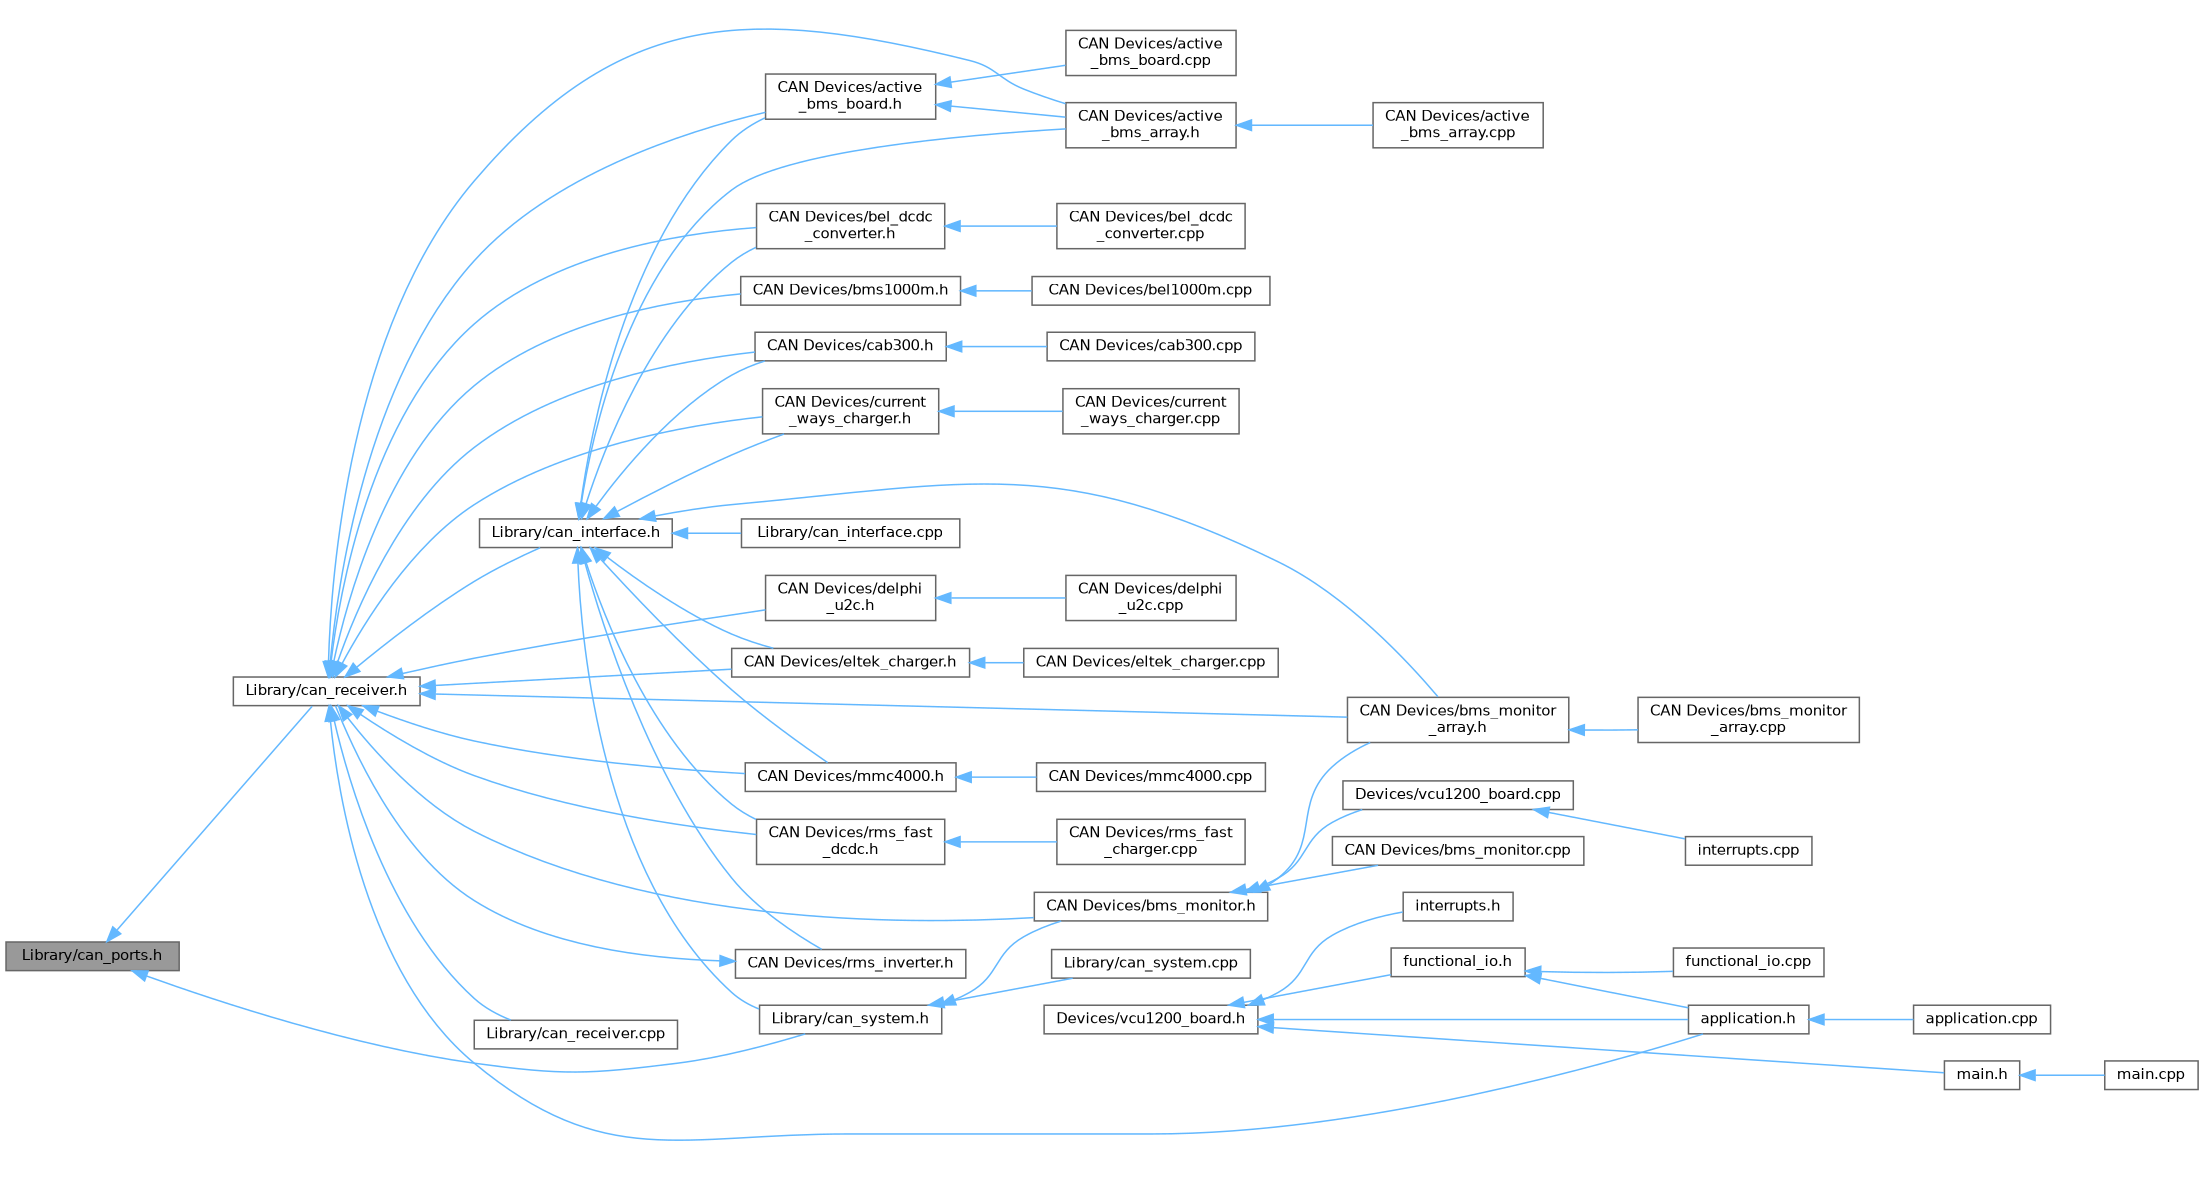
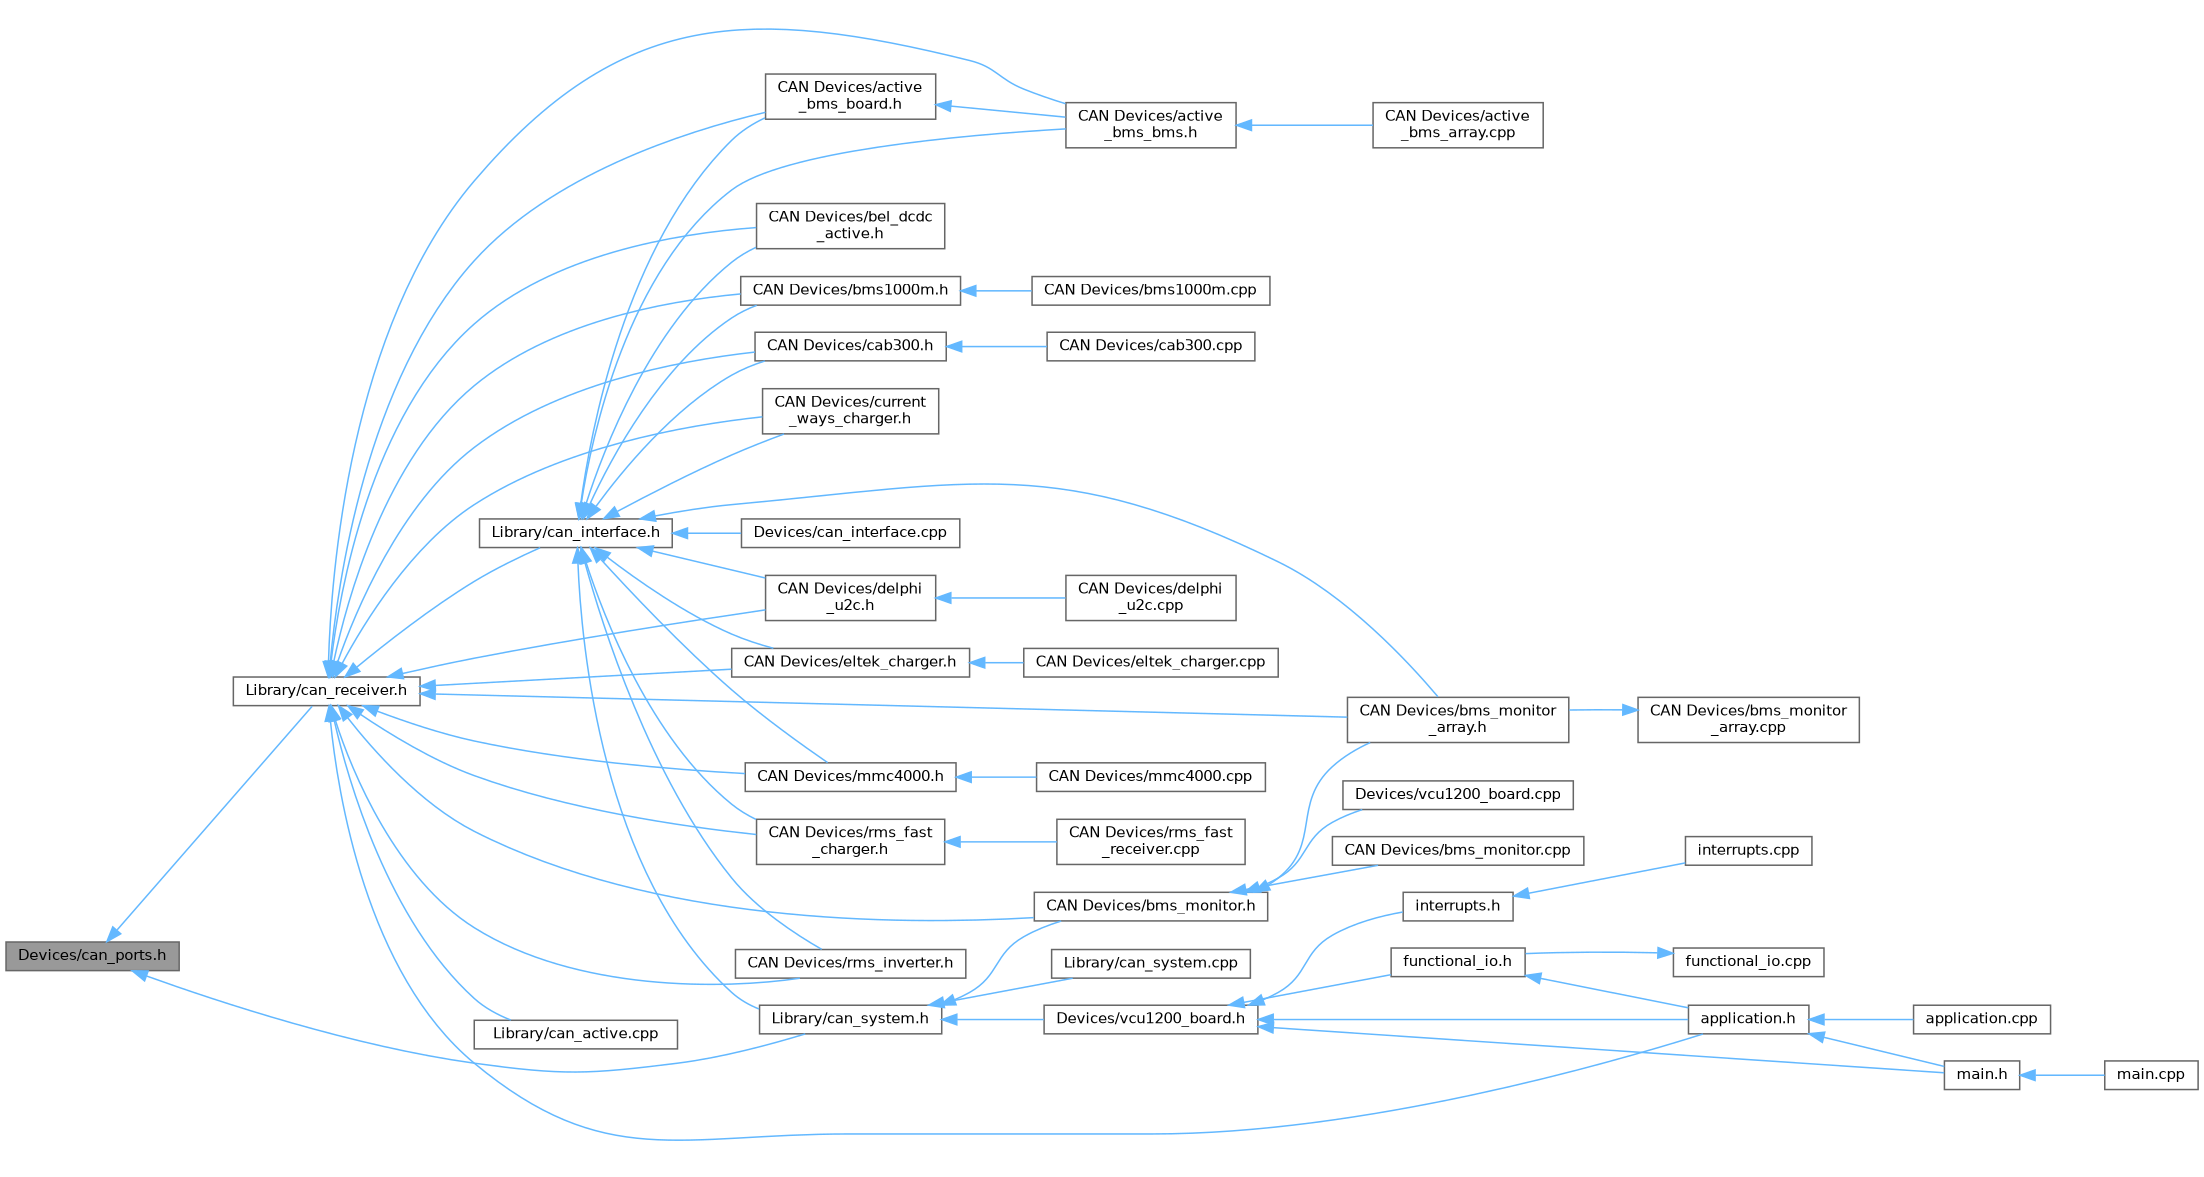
node "CAN Devices/active _bms_board.cpp": removed
node "CAN Devices/active _bms_array.h": label "CAN Devices/active _bms_array.h" -> "CAN Devices/active _bms_bms.h"
node "CAN Devices/bel_dcdc _converter.h": label "CAN Devices/bel_dcdc _converter.h" -> "CAN Devices/bel_dcdc _active.h"
node "CAN Devices/bel_dcdc _converter.cpp": removed
node "CAN Devices/bel1000m.cpp": label "CAN Devices/bel1000m.cpp" -> "CAN Devices/bms1000m.cpp"
edge "CAN Devices/bms1000m.h" -> "Library/can_interface.h": added
node "CAN Devices/current _ways_charger.cpp": removed
node "Library/can_interface.cpp": label "Library/can_interface.cpp" -> "Devices/can_interface.cpp"
edge "CAN Devices/delphi _u2c.h" -> "Library/can_interface.h": added
edge "CAN Devices/bms_monitor _array.cpp" -> "CAN Devices/bms_monitor _array.h": reversed
edge "interrupts.cpp" -> "Devices/vcu1200_board.cpp": now "interrupts.cpp" -> "interrupts.h"
node "CAN Devices/rms_fast _dcdc.h": label "CAN Devices/rms_fast _dcdc.h" -> "CAN Devices/rms_fast _charger.h"
node "CAN Devices/rms_fast _charger.cpp": label "CAN Devices/rms_fast _charger.cpp" -> "CAN Devices/rms_fast _receiver.cpp"
edge "Library/can_receiver.h" -> "CAN Devices/rms_inverter.h": reversed
node "Library/can_ports.h": label "Library/can_ports.h" -> "Devices/can_ports.h"
edge "functional_io.cpp" -> "functional_io.h": reversed
edge "Devices/vcu1200_board.h" -> "Library/can_system.h": added
node "Library/can_receiver.cpp": label "Library/can_receiver.cpp" -> "Library/can_active.cpp"
edge "main.h" -> "application.h": added
